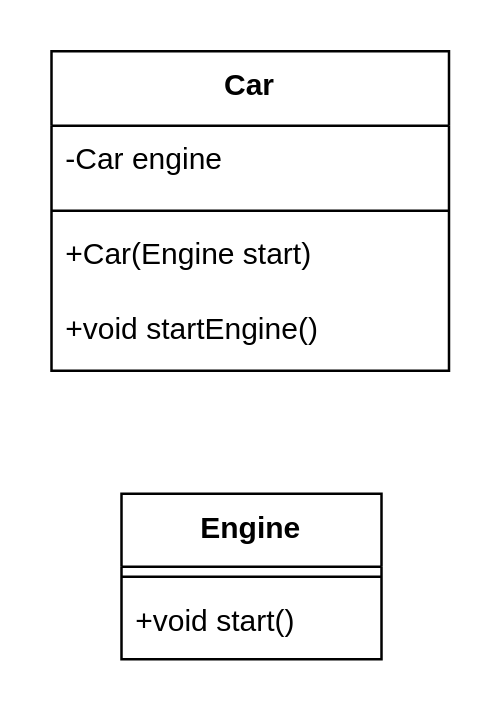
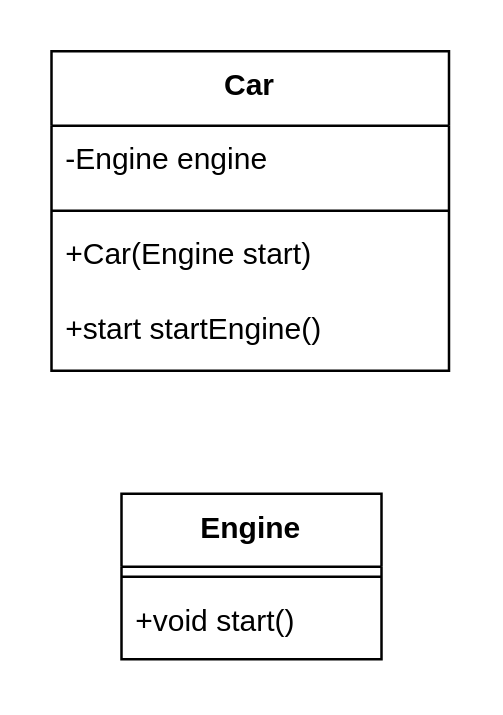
node "-Car engine": label "-Car engine" -> "-Engine engine"
node "+void startEngine()": label "+void startEngine()" -> "+start startEngine()"
